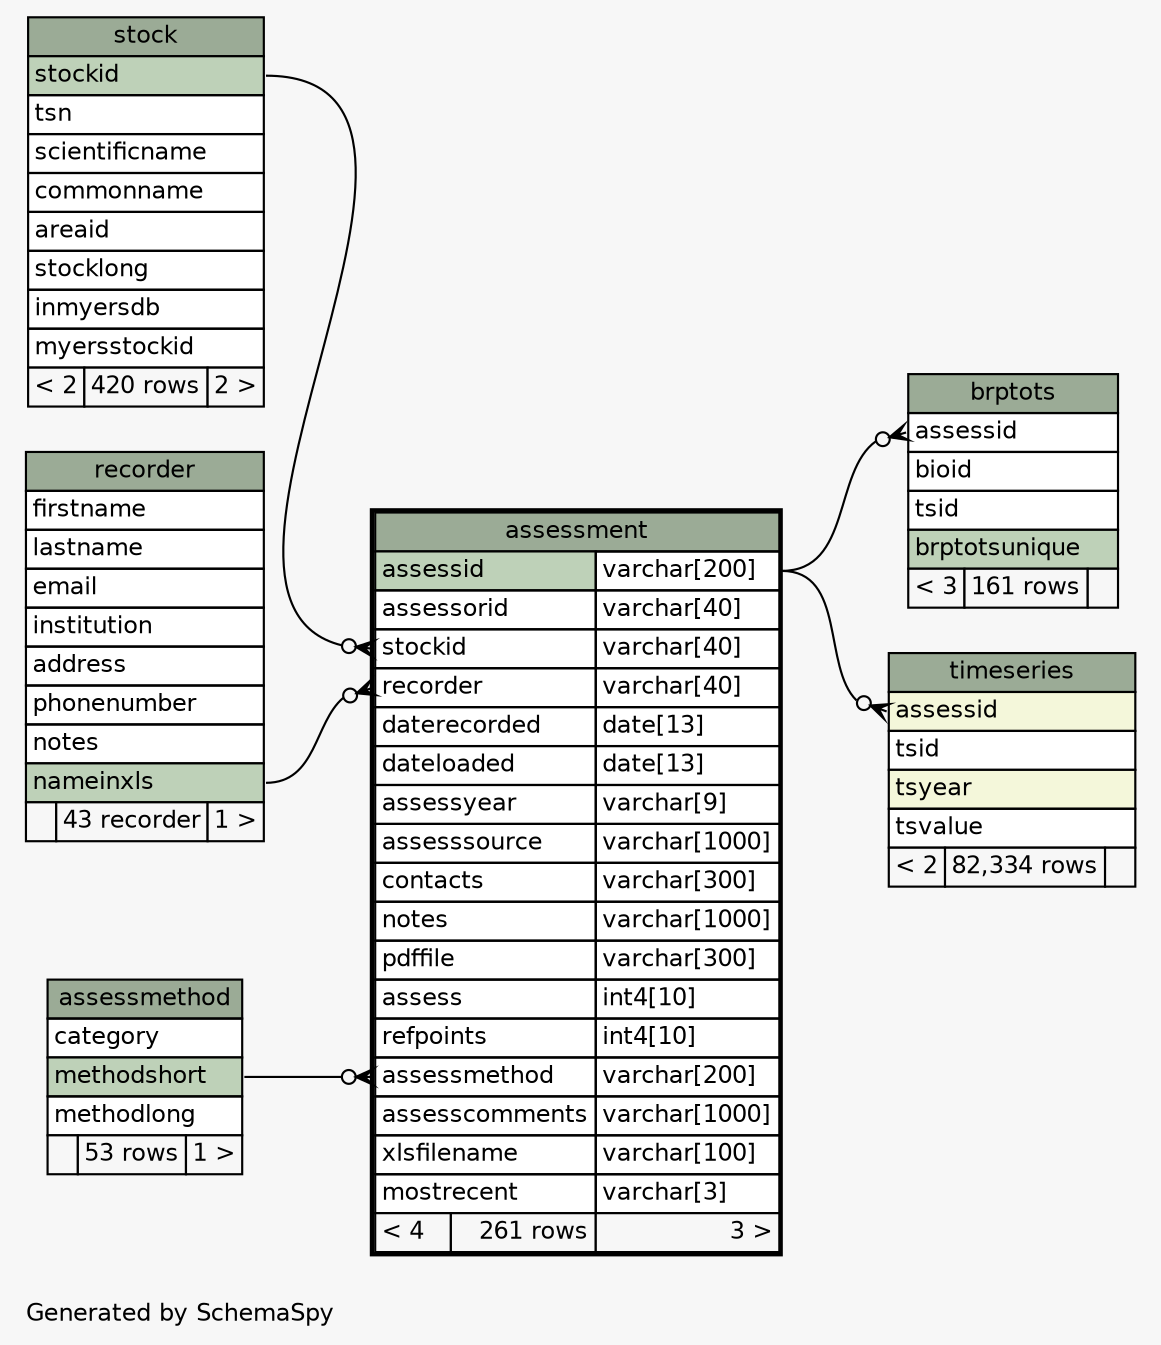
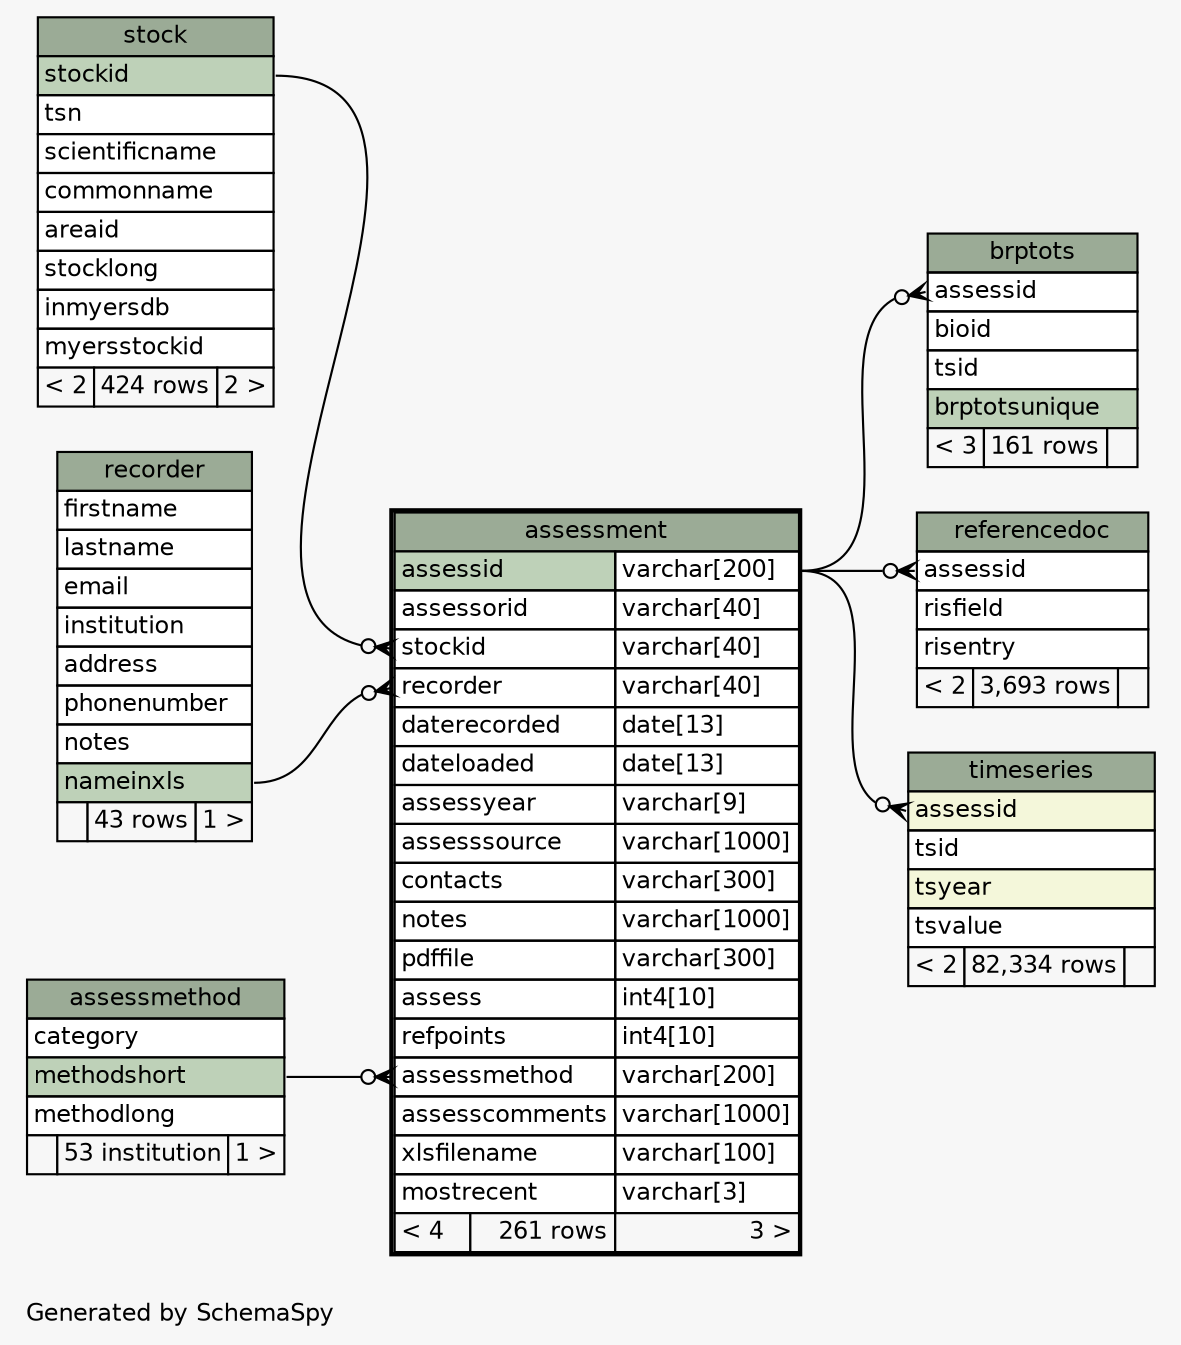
node "stock": text "420 rows" -> "424 rows"
node "referencedoc": added
node "recorder": text "43 recorder" -> "43 rows"
node "assessmethod": text "53 rows" -> "53 institution"
